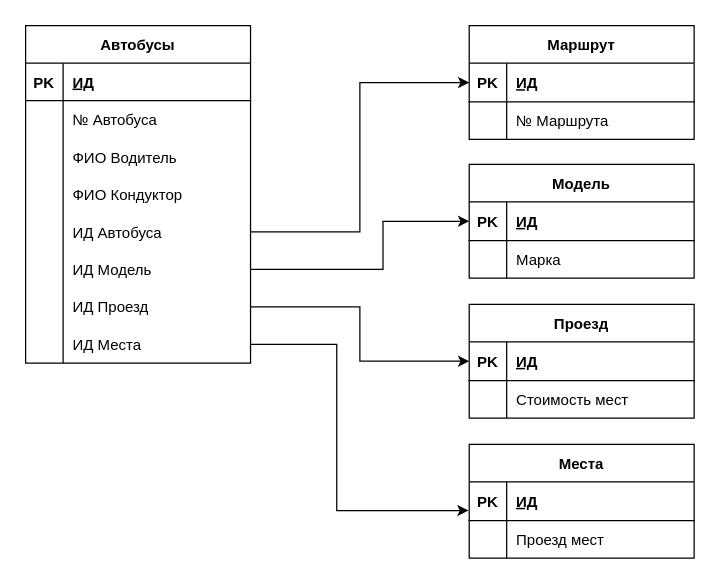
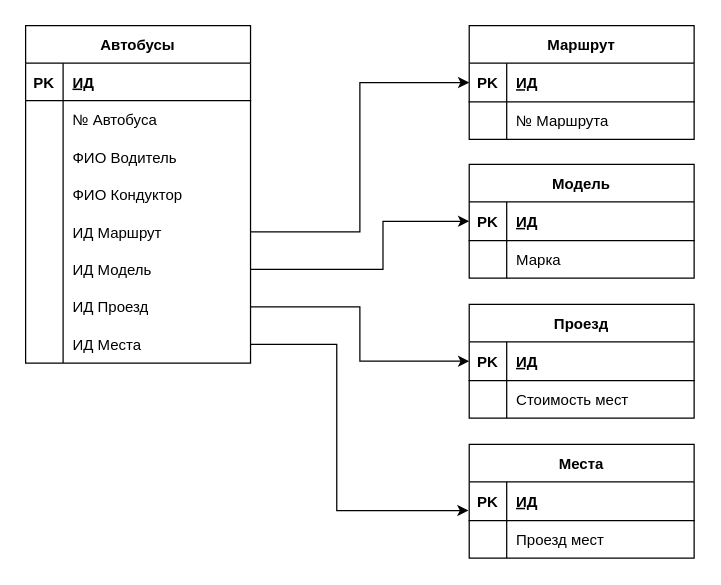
node "ИД Автобуса": label "ИД Автобуса" -> "ИД Маршрут"
